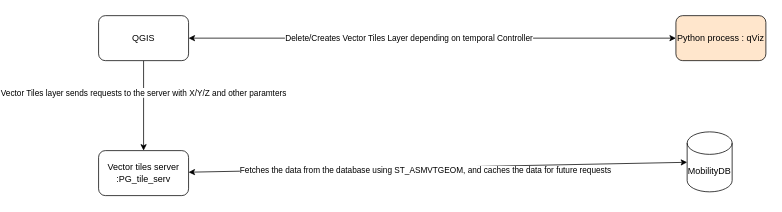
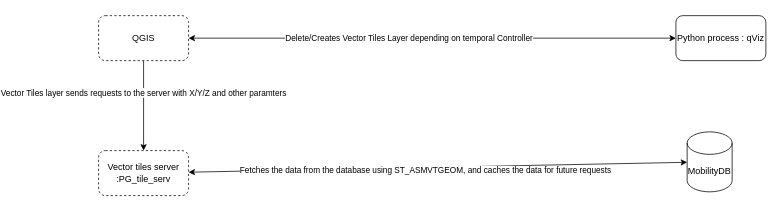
node "QGIS": style solid -> dashed
node "Python process : qViz": fillcolor #ffe6cc -> #ffffff
node "Vector tiles server :PG_tile_serv": style solid -> dashed
